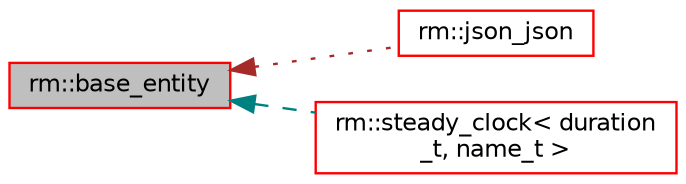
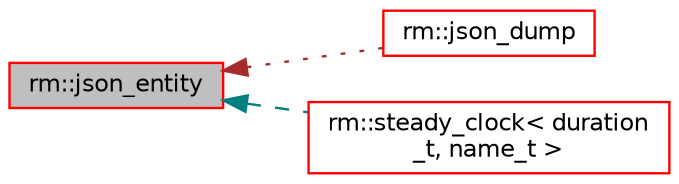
node "rm::json_json": label "rm::json_json" -> "rm::json_dump"
node "rm::base_entity": label "rm::base_entity" -> "rm::json_entity"
